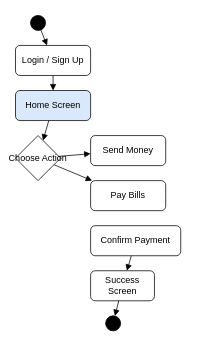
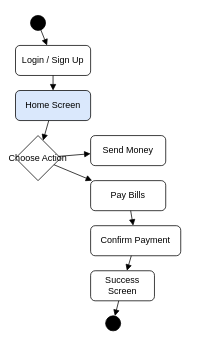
edge "Pay Bills" -> "Confirm Payment": added
